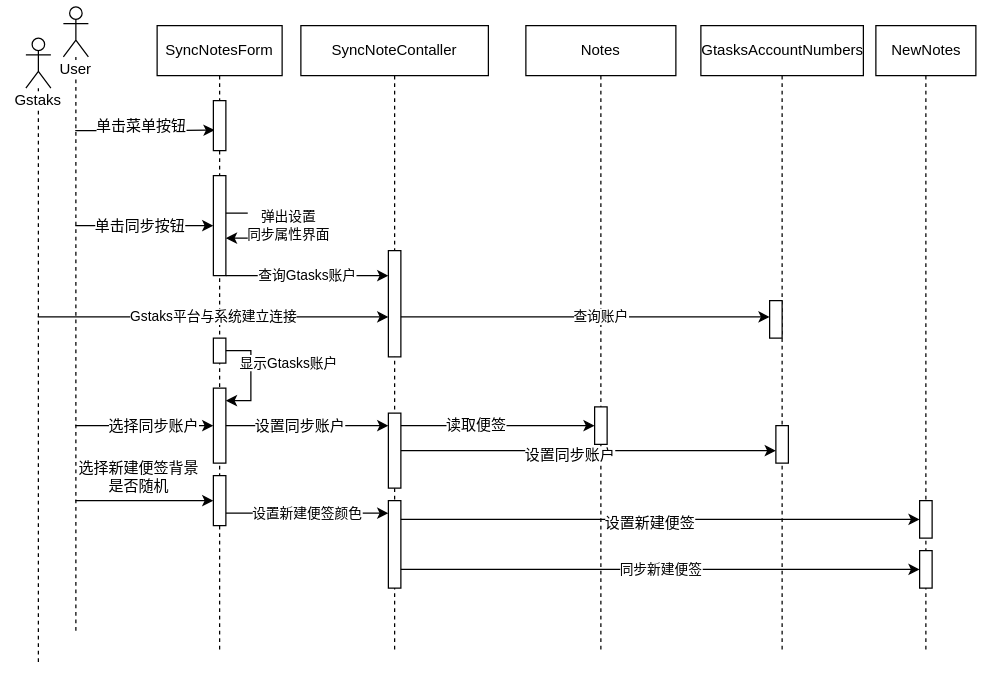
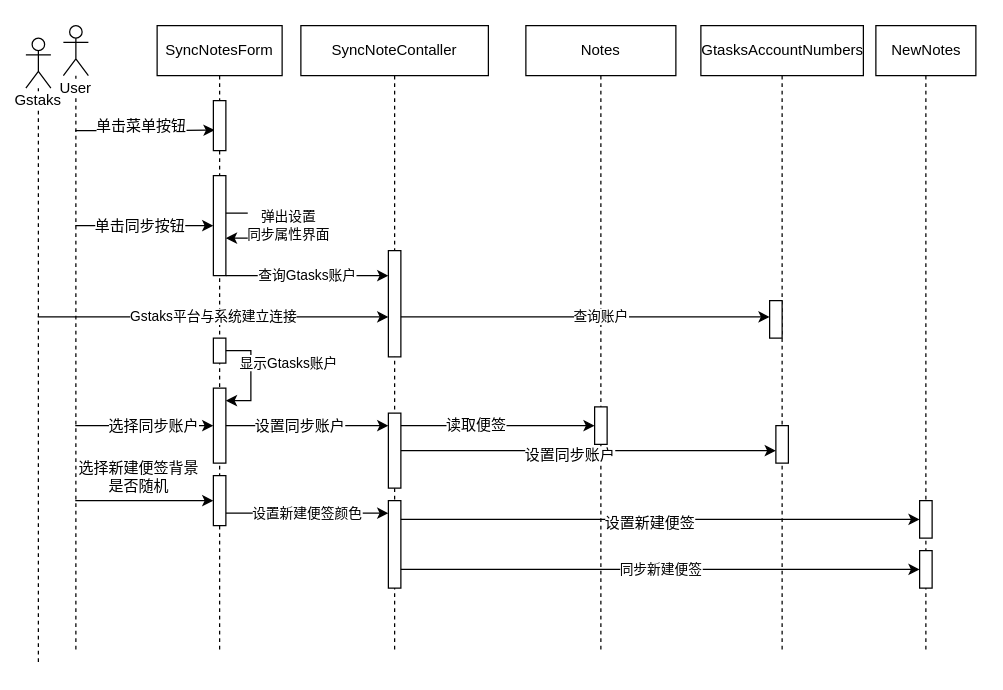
node "User": moved (76, 319) -> (76, 338)
